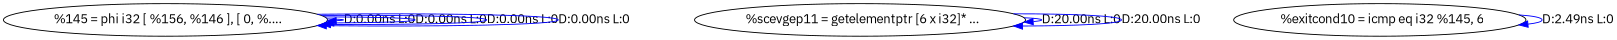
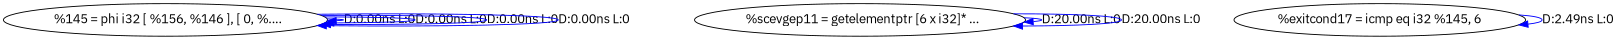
node "%exitcond10 = icmp eq i32 %145, 6": label "%exitcond10 = icmp eq i32 %145, 6" -> "%exitcond17 = icmp eq i32 %145, 6"
